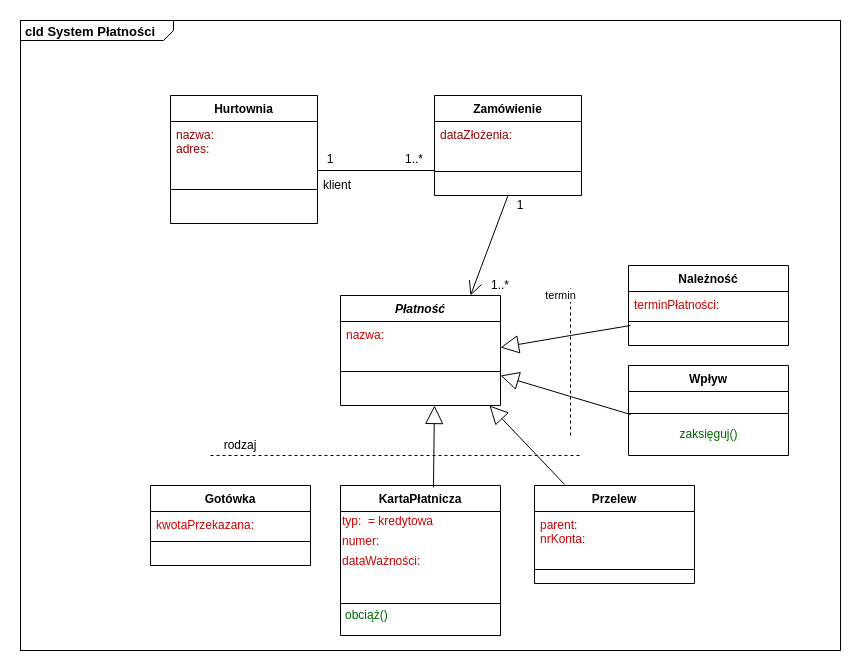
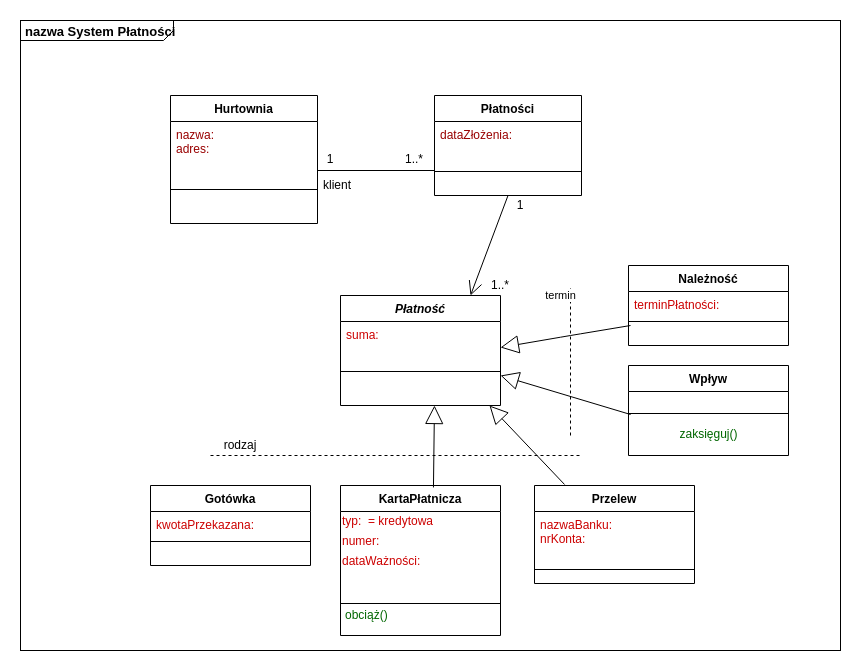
node "cld System Płatności": label "cld System Płatności" -> "nazwa System Płatności"
node "Zamówienie": label "Zamówienie" -> "Płatności"
node "nazwa:": label "nazwa:" -> "suma:"
node "parent: nrKonta:": label "parent: nrKonta:" -> "nazwaBanku: nrKonta:"
